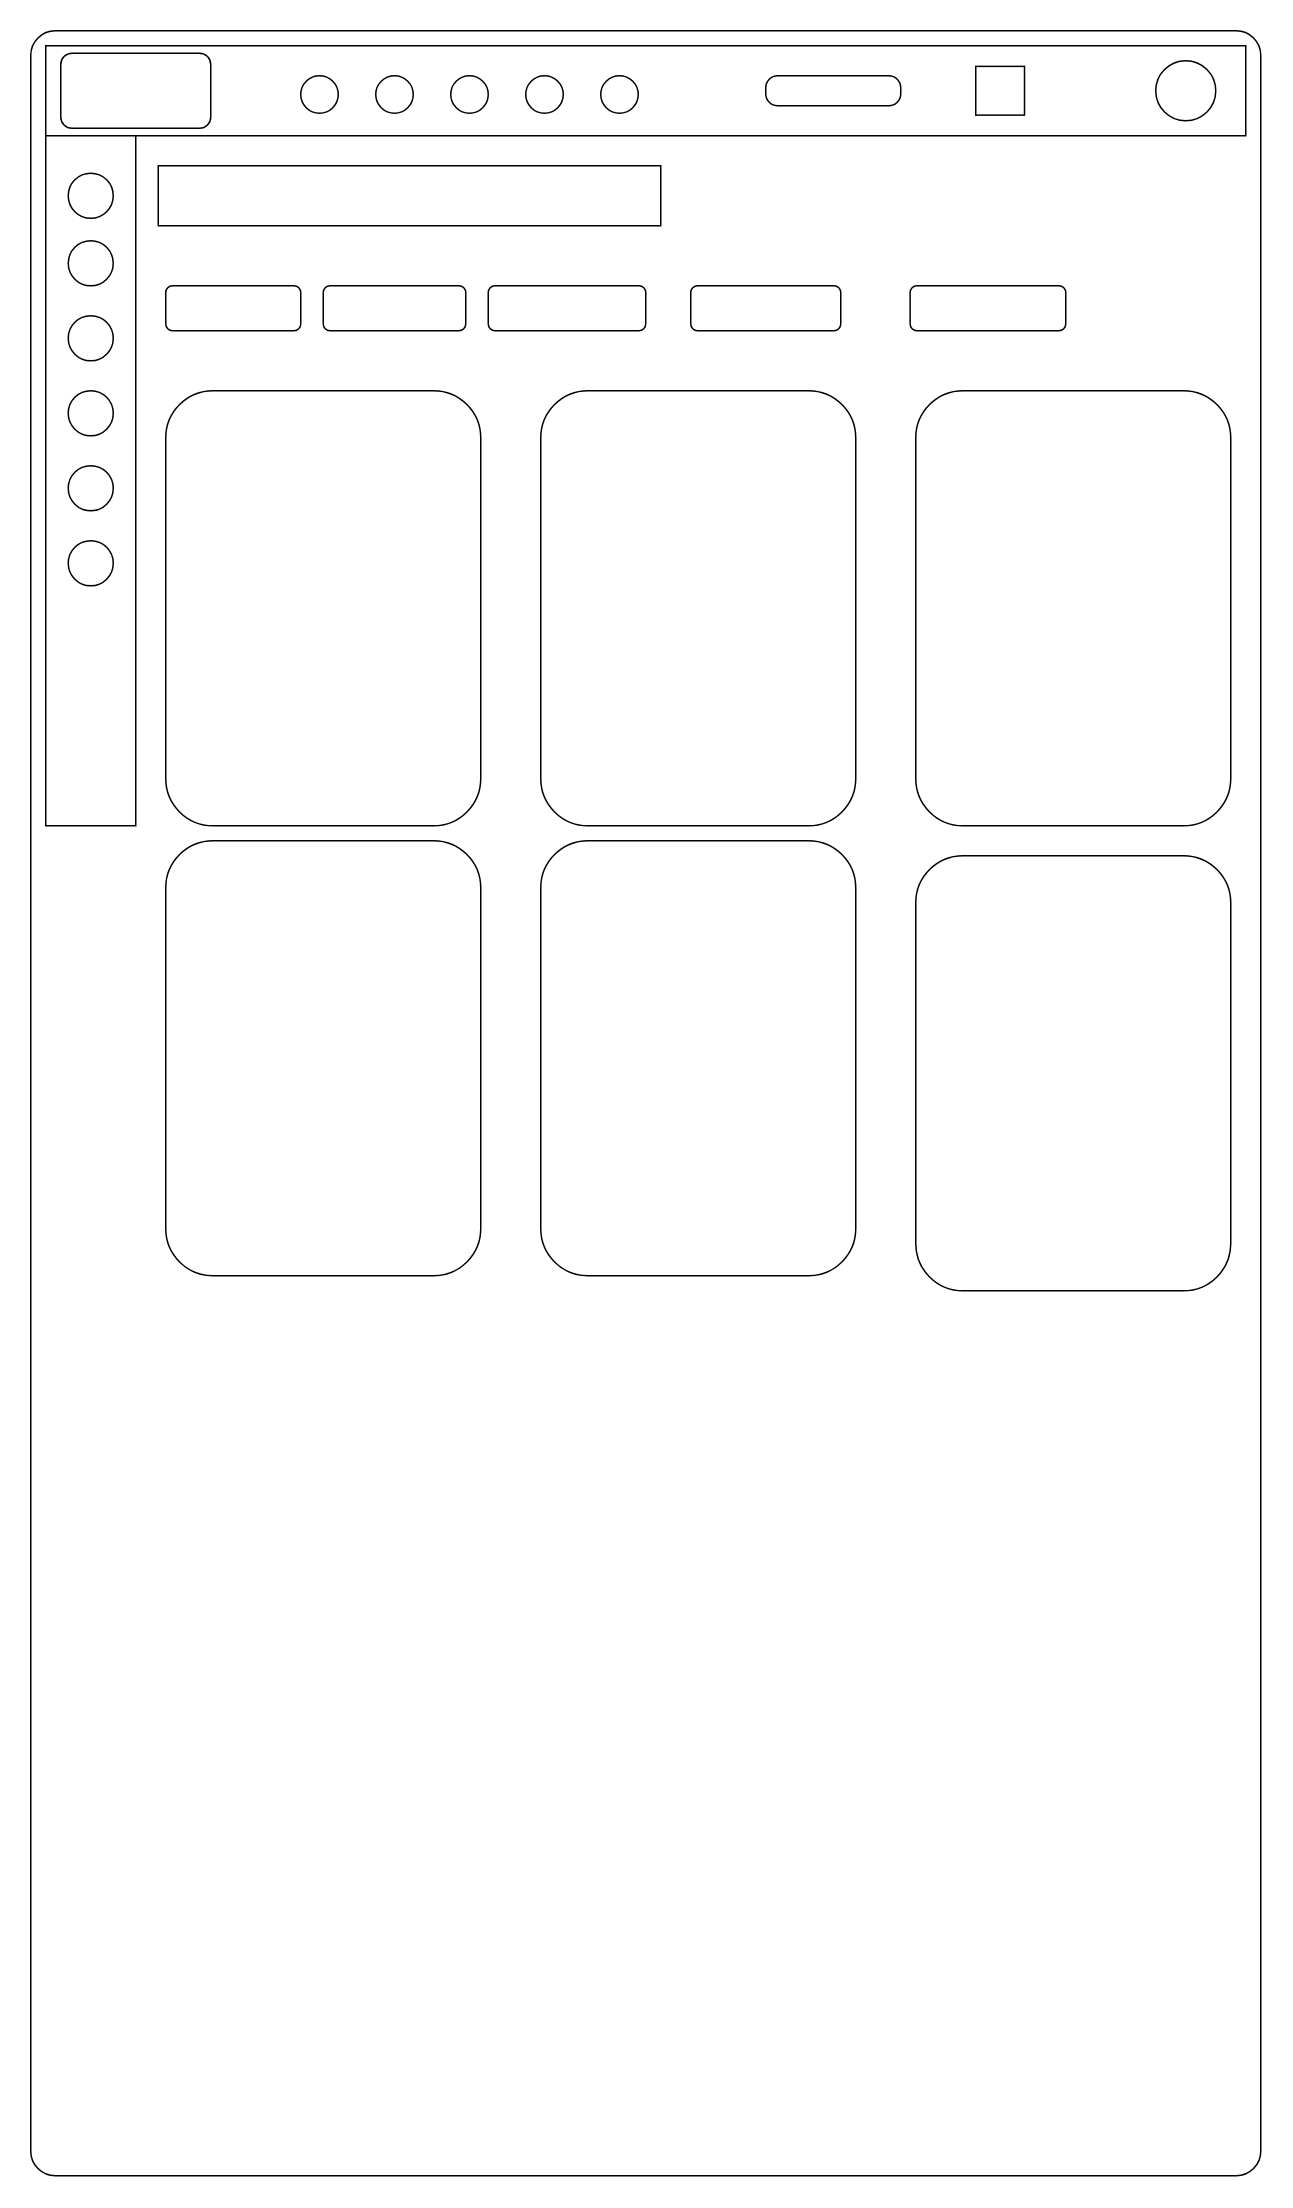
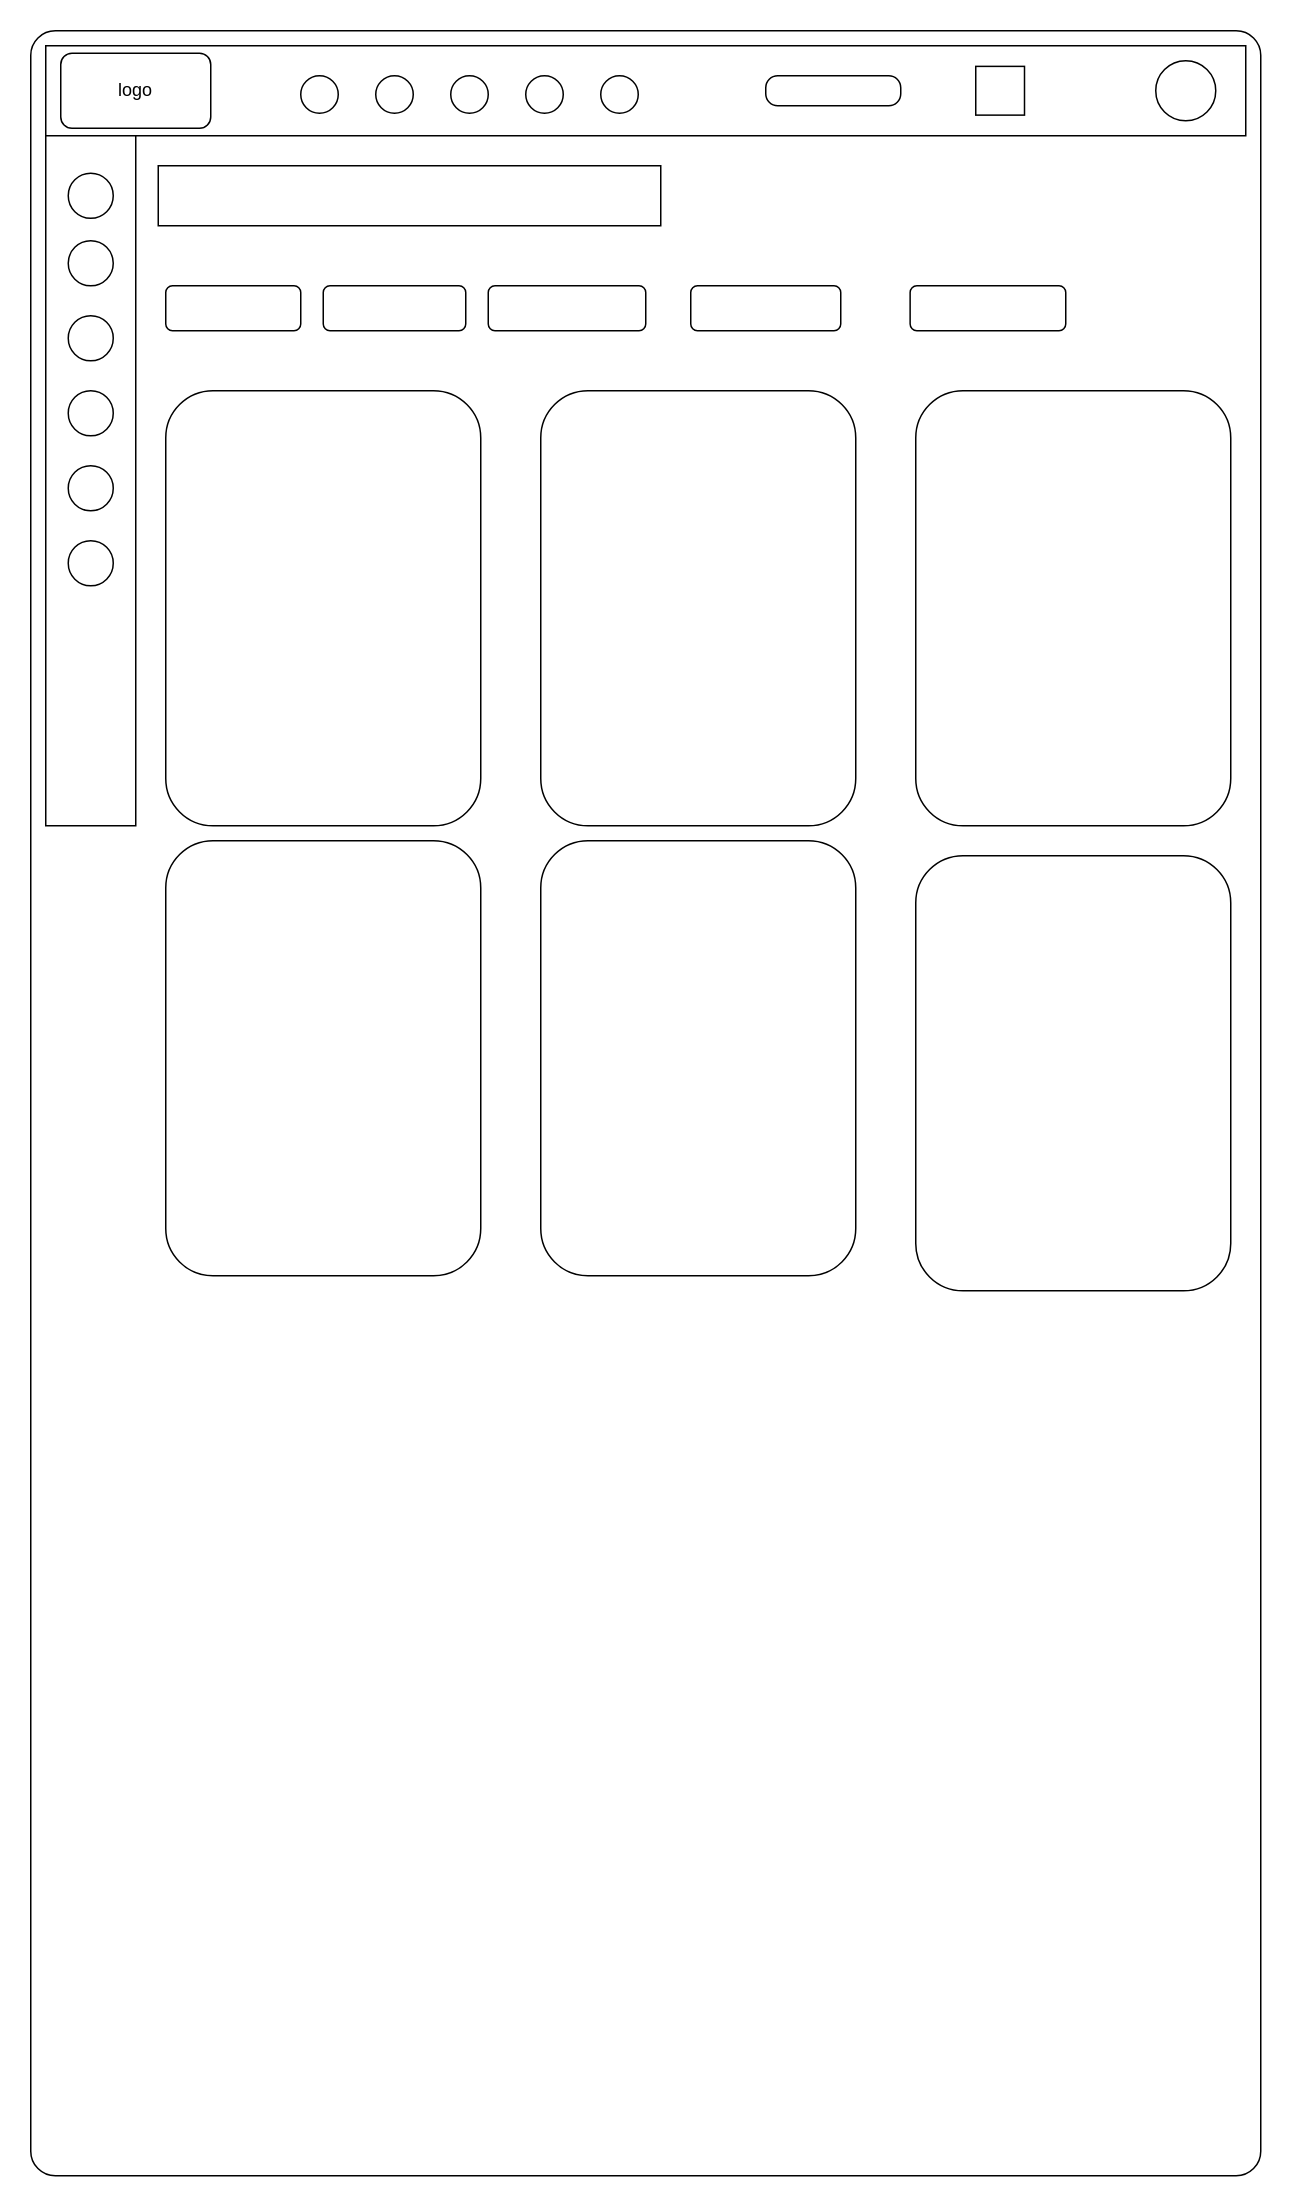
node "logo": added
